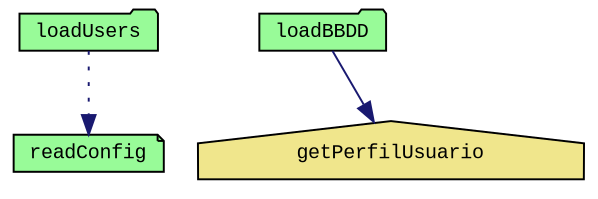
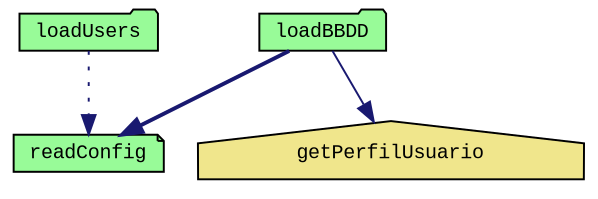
edge "loadBBDD" -> "readConfig": added
